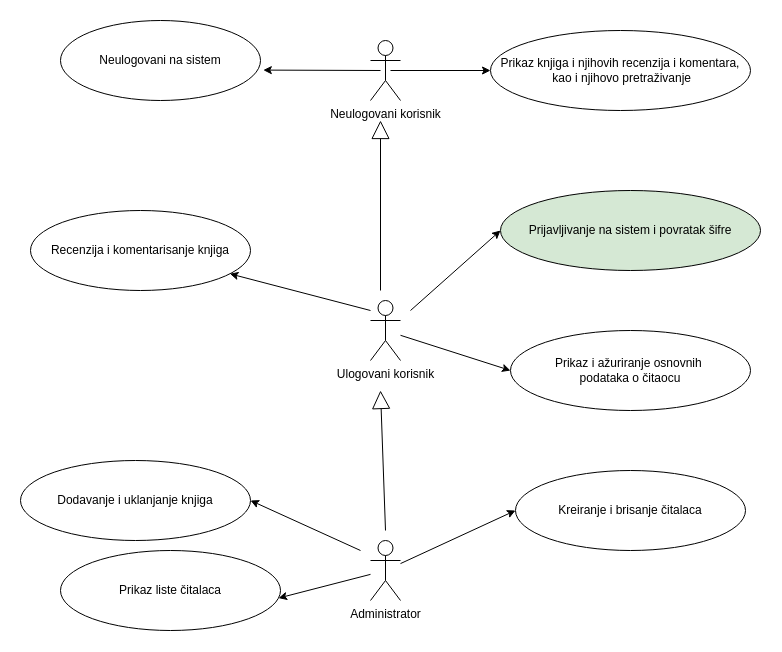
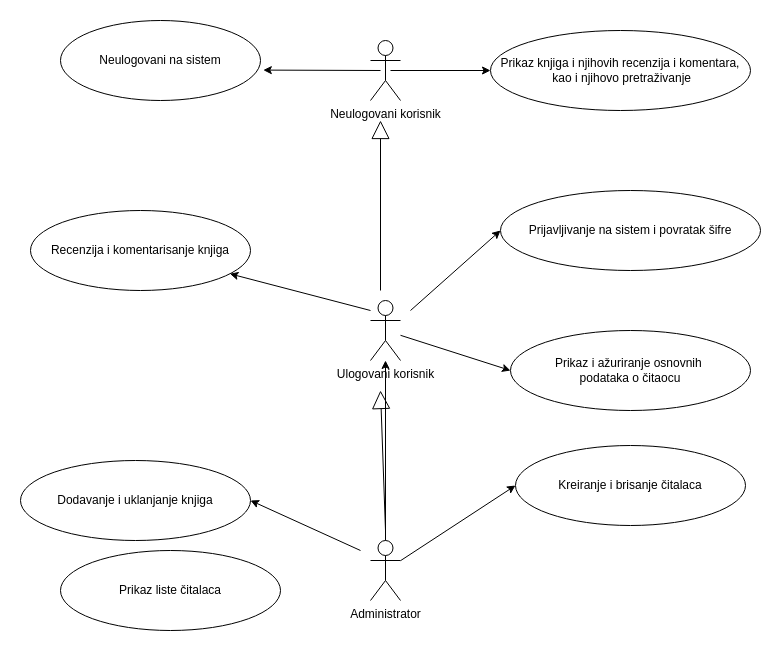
node "Prijavljivanje na sistem i povratak šifre": fillcolor #d5e8d4 -> #ffffff
node "Kreiranje i brisanje čitalaca": moved (631, 511) -> (631, 486)
edge "Administrator" -> "Prikaz liste čitalaca": now "Administrator" -> "Ulogovani korisnik"
